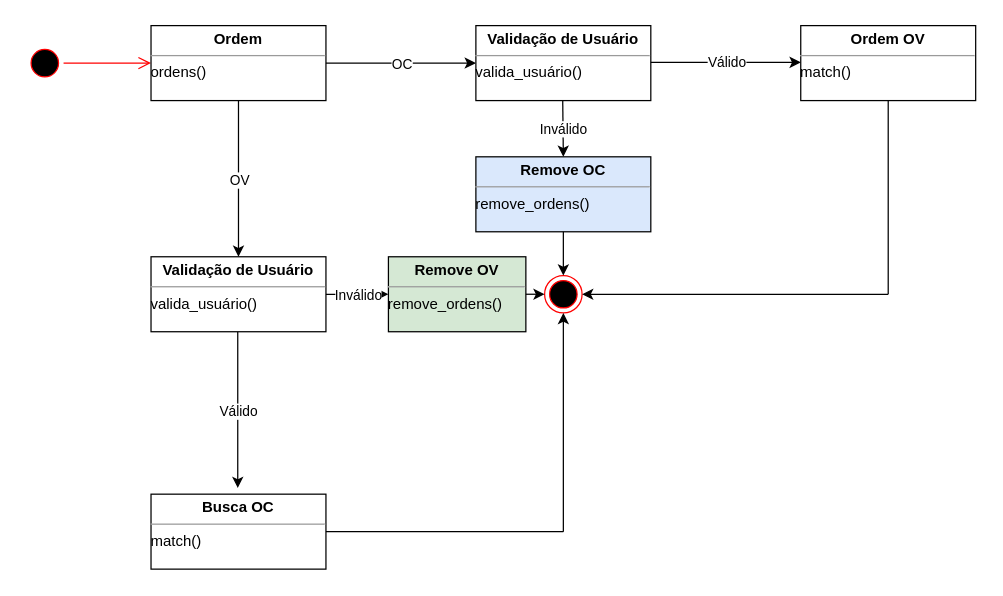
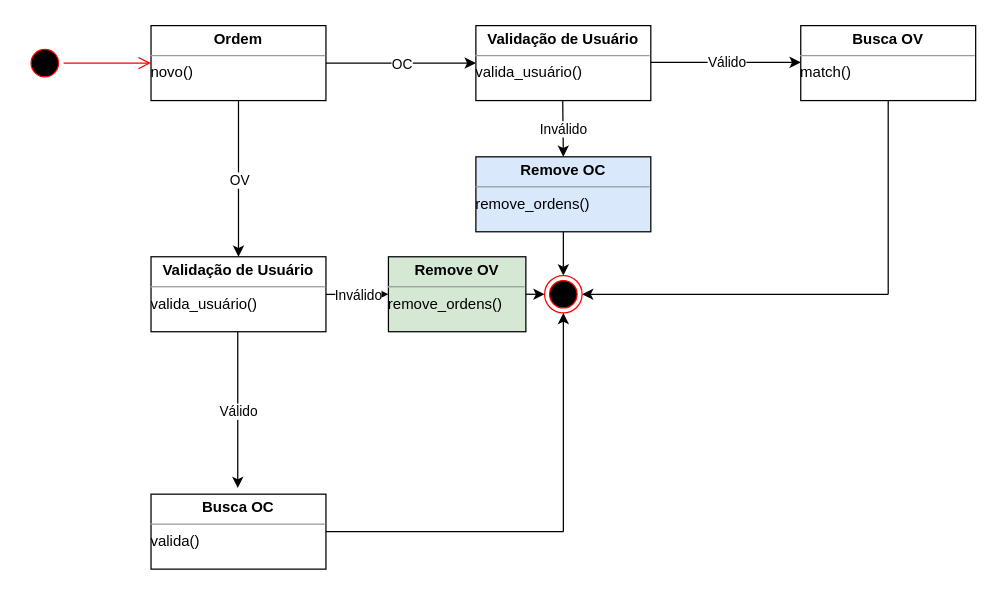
node "Ordem ordens()": label "Ordem ordens()" -> "Ordem novo()"
node "Ordem OV match()": label "Ordem OV match()" -> "Busca OV match()"
node "Busca OC match()": label "Busca OC match()" -> "Busca OC valida()"
